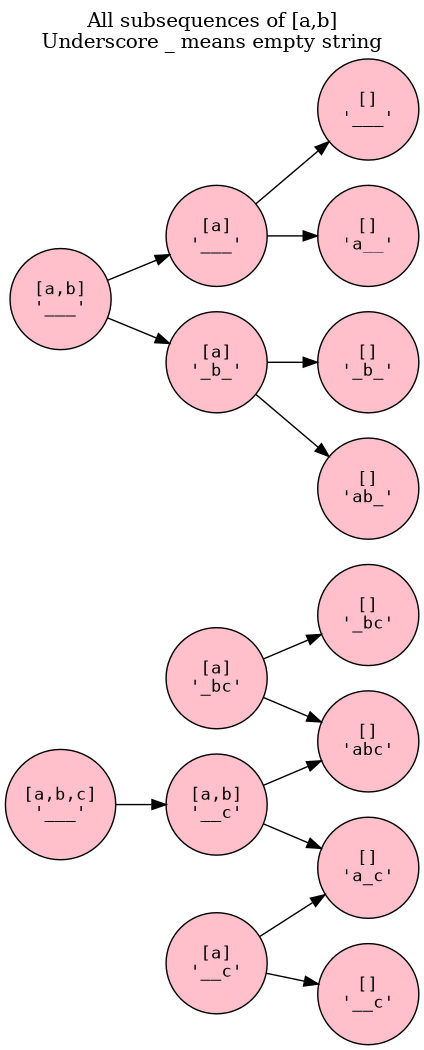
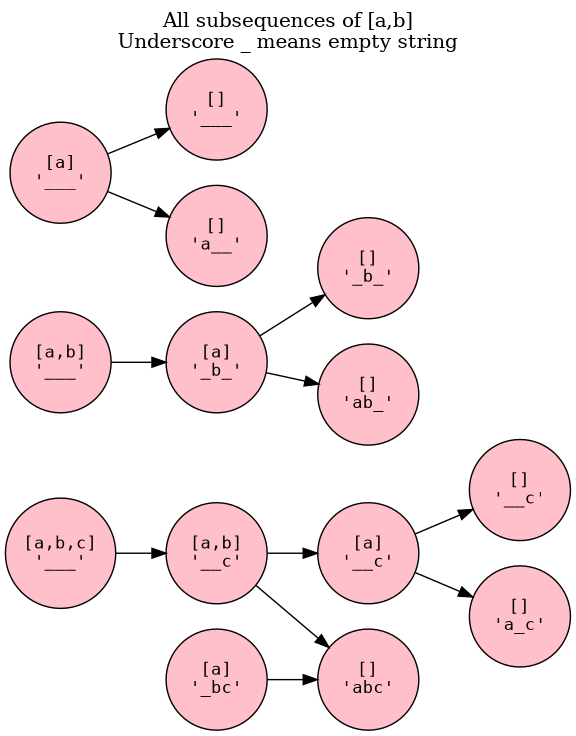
edge "[a,b] '___'" -> "[a] '___'": removed
node "[] '_bc'": removed
edge "[a,b] '__c'" -> "[] 'a_c'": now "[a,b] '__c'" -> "[a] '__c'"
